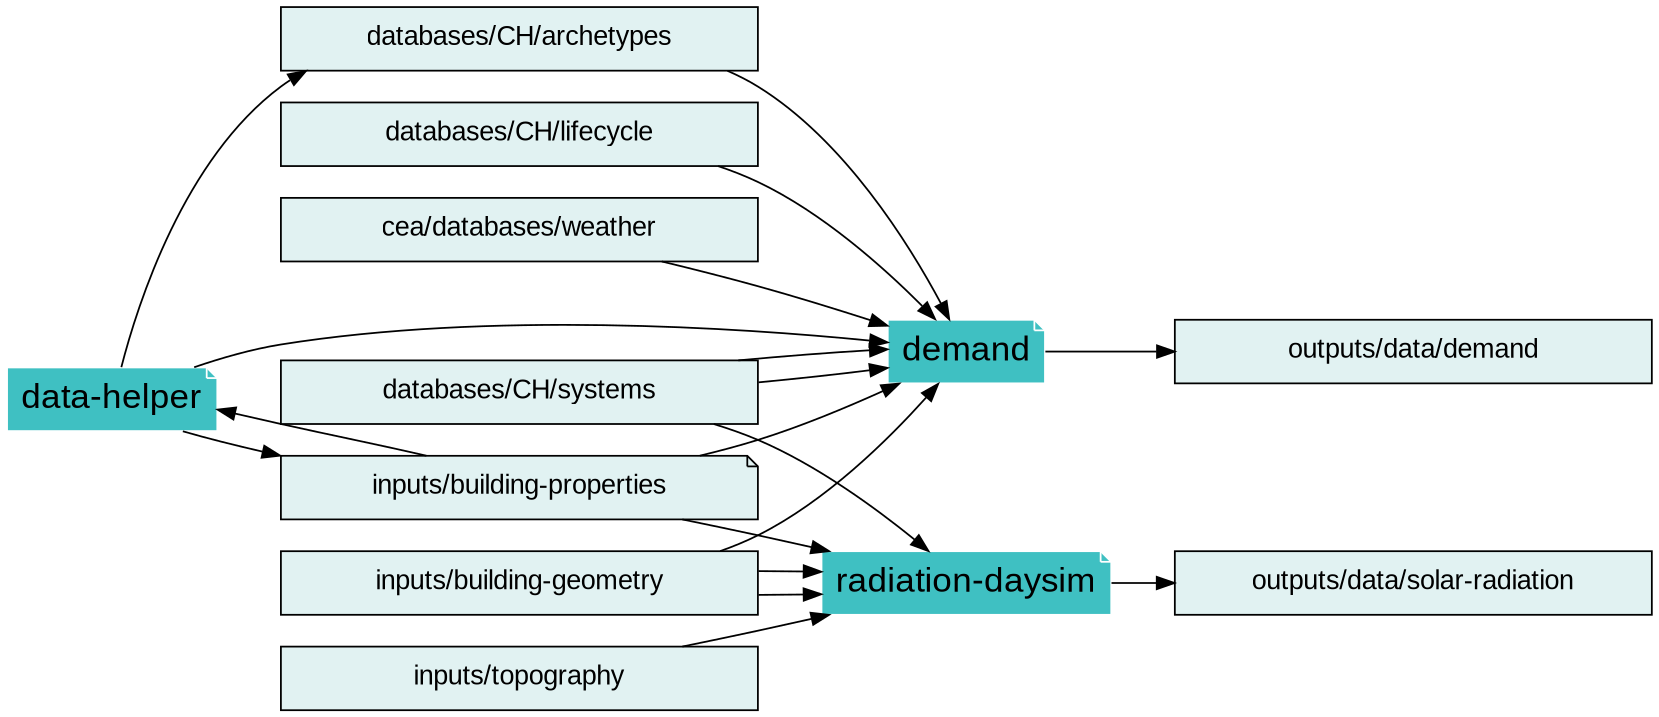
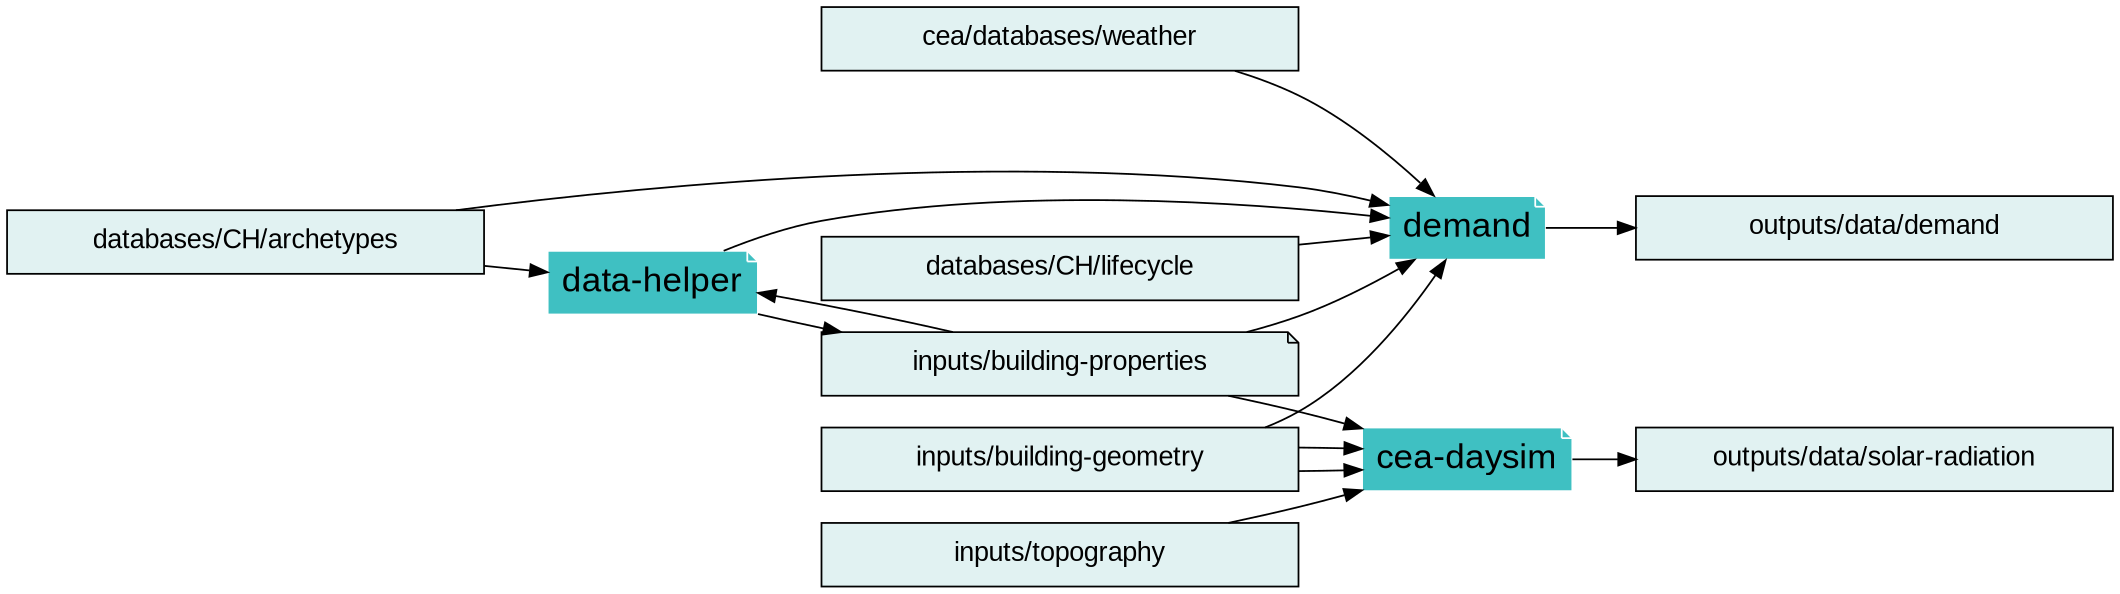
edge "data-helper" -> "databases/CH/archetypes": reversed
node "databases/CH/systems": removed
node "radiation-daysim": label "radiation-daysim" -> "cea-daysim"
